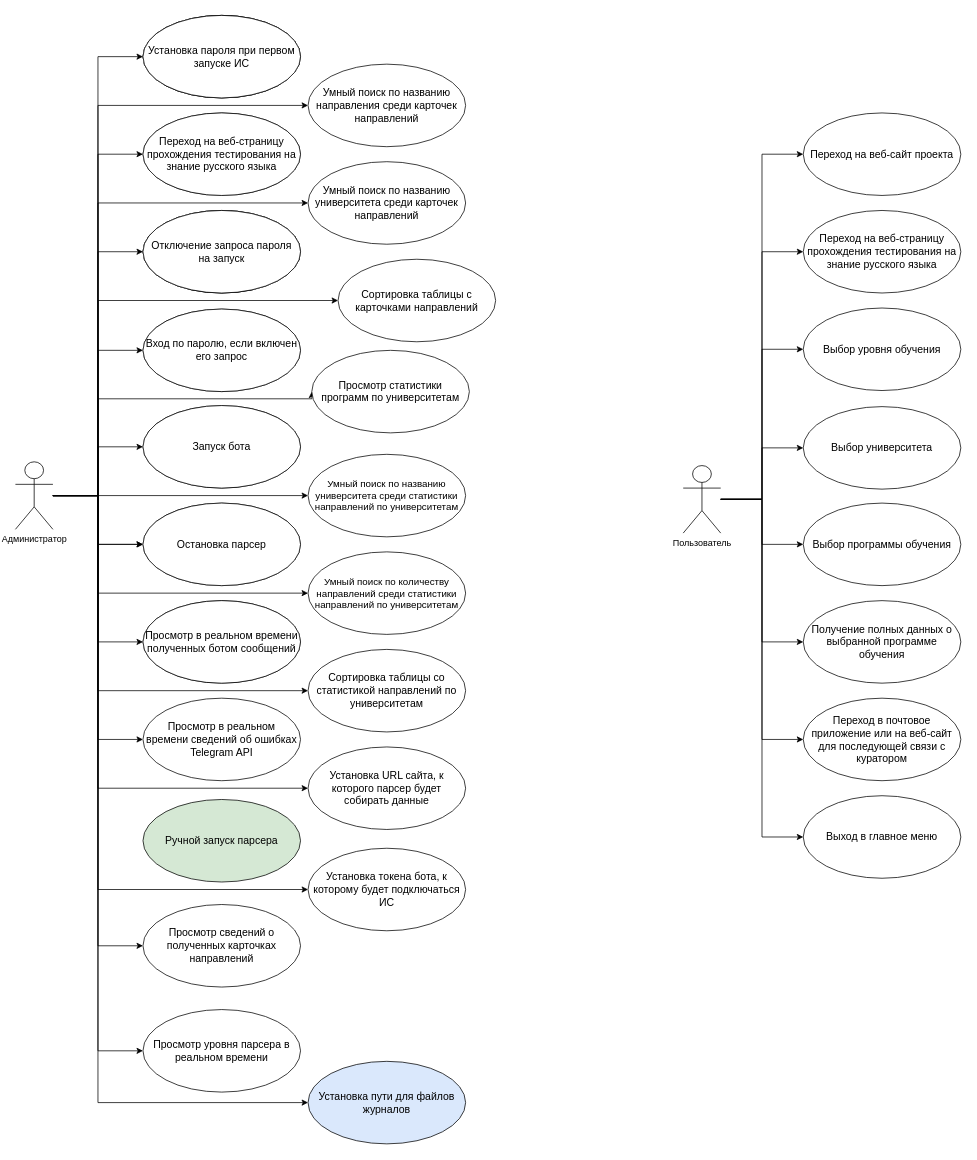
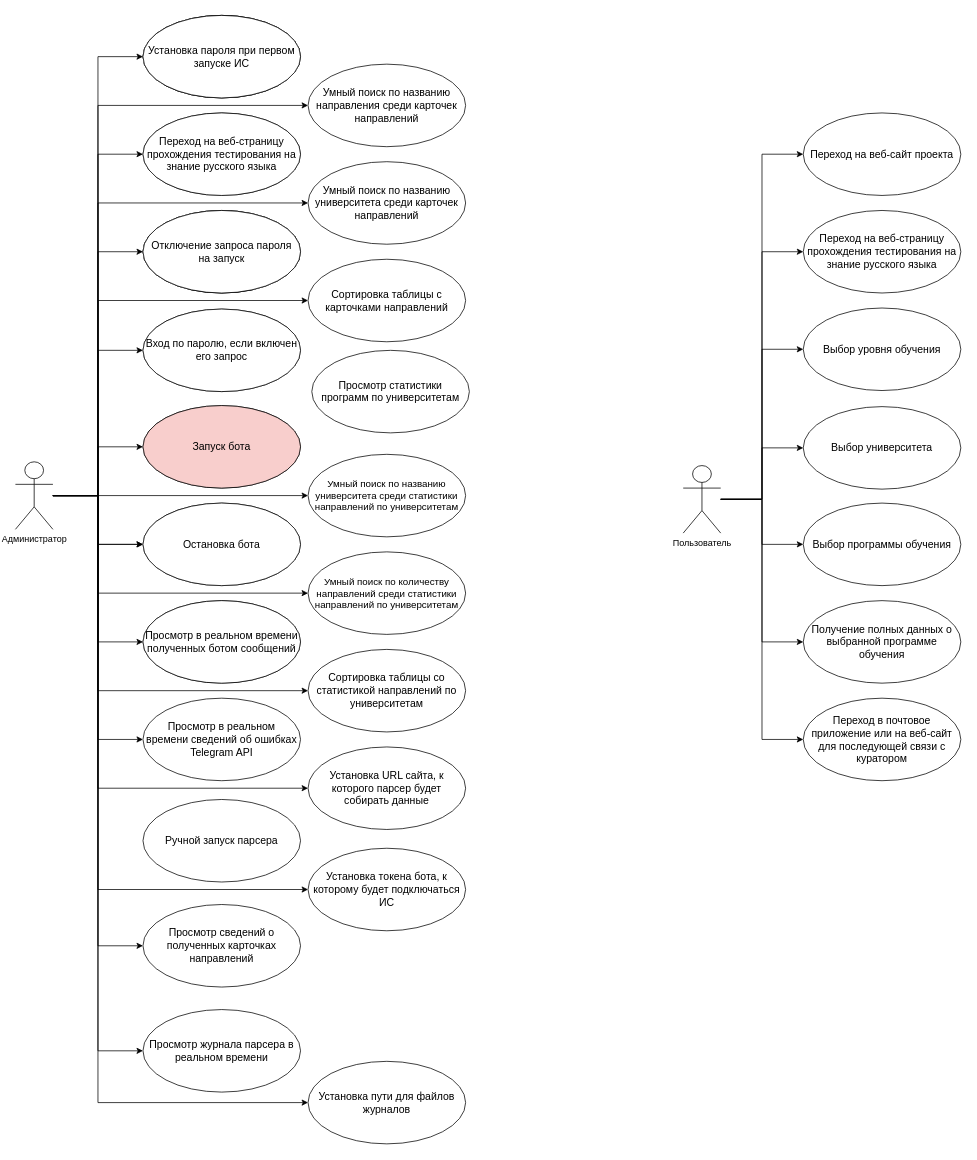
node "Сортировка таблицы с карточками направлений": moved (417, 300) -> (387, 300)
edge "Администратор" -> "Просмотр статистики программ по университетам": removed
node "Запуск бота": fillcolor #ffffff -> #f8cecc
node "Остановка парсер": label "Остановка парсер" -> "Остановка бота"
edge "Пользователь" -> "Выход в главное меню": removed
node "Выход в главное меню": removed
node "Ручной запуск парсера": fillcolor #d5e8d4 -> #ffffff
node "Просмотр уровня парсера в реальном времени": label "Просмотр уровня парсера в реальном времени" -> "Просмотр журнала парсера в реальном времени"
node "Установка пути для файлов журналов": fillcolor #dae8fc -> #ffffff
